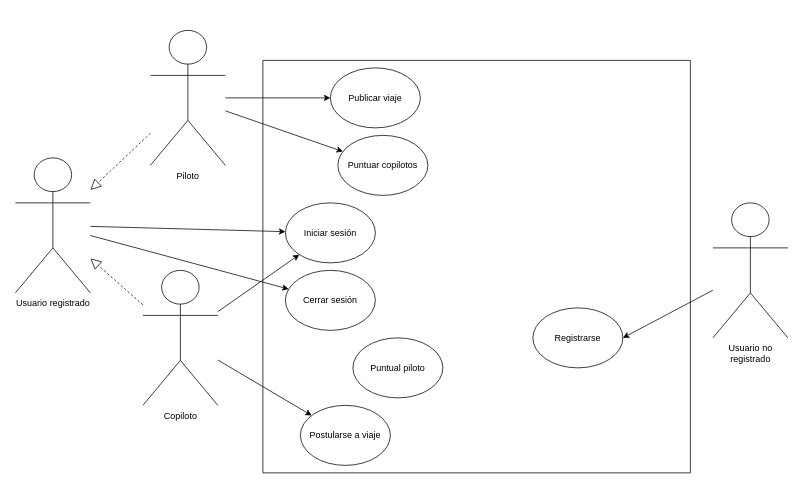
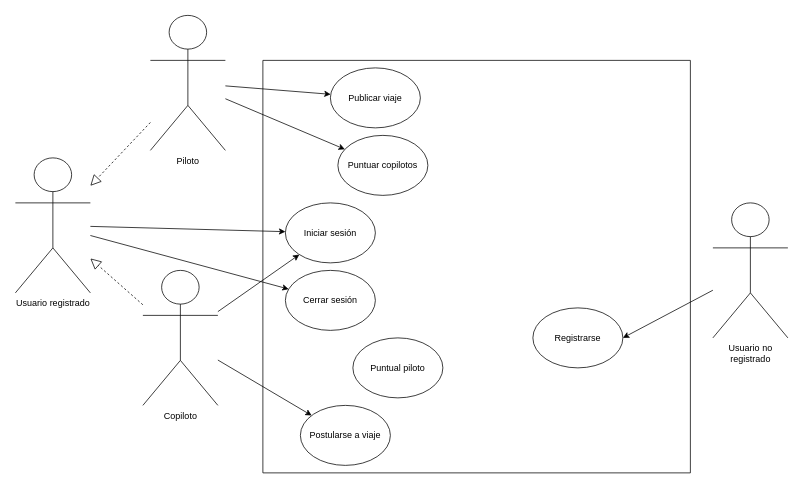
node "Piloto": moved (188, 98) -> (188, 83)
